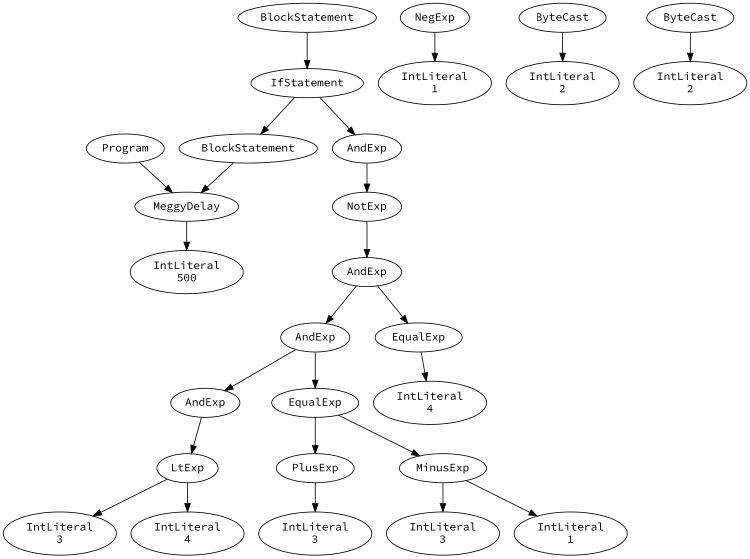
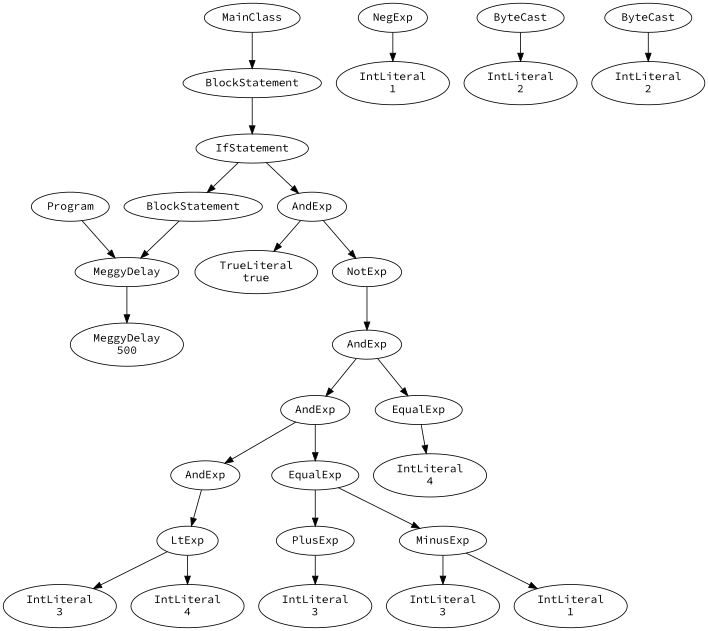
node "MainClass": added
node "IntLiteral 500": label "IntLiteral 500" -> "MeggyDelay 500"
node "TrueLiteral true": added
